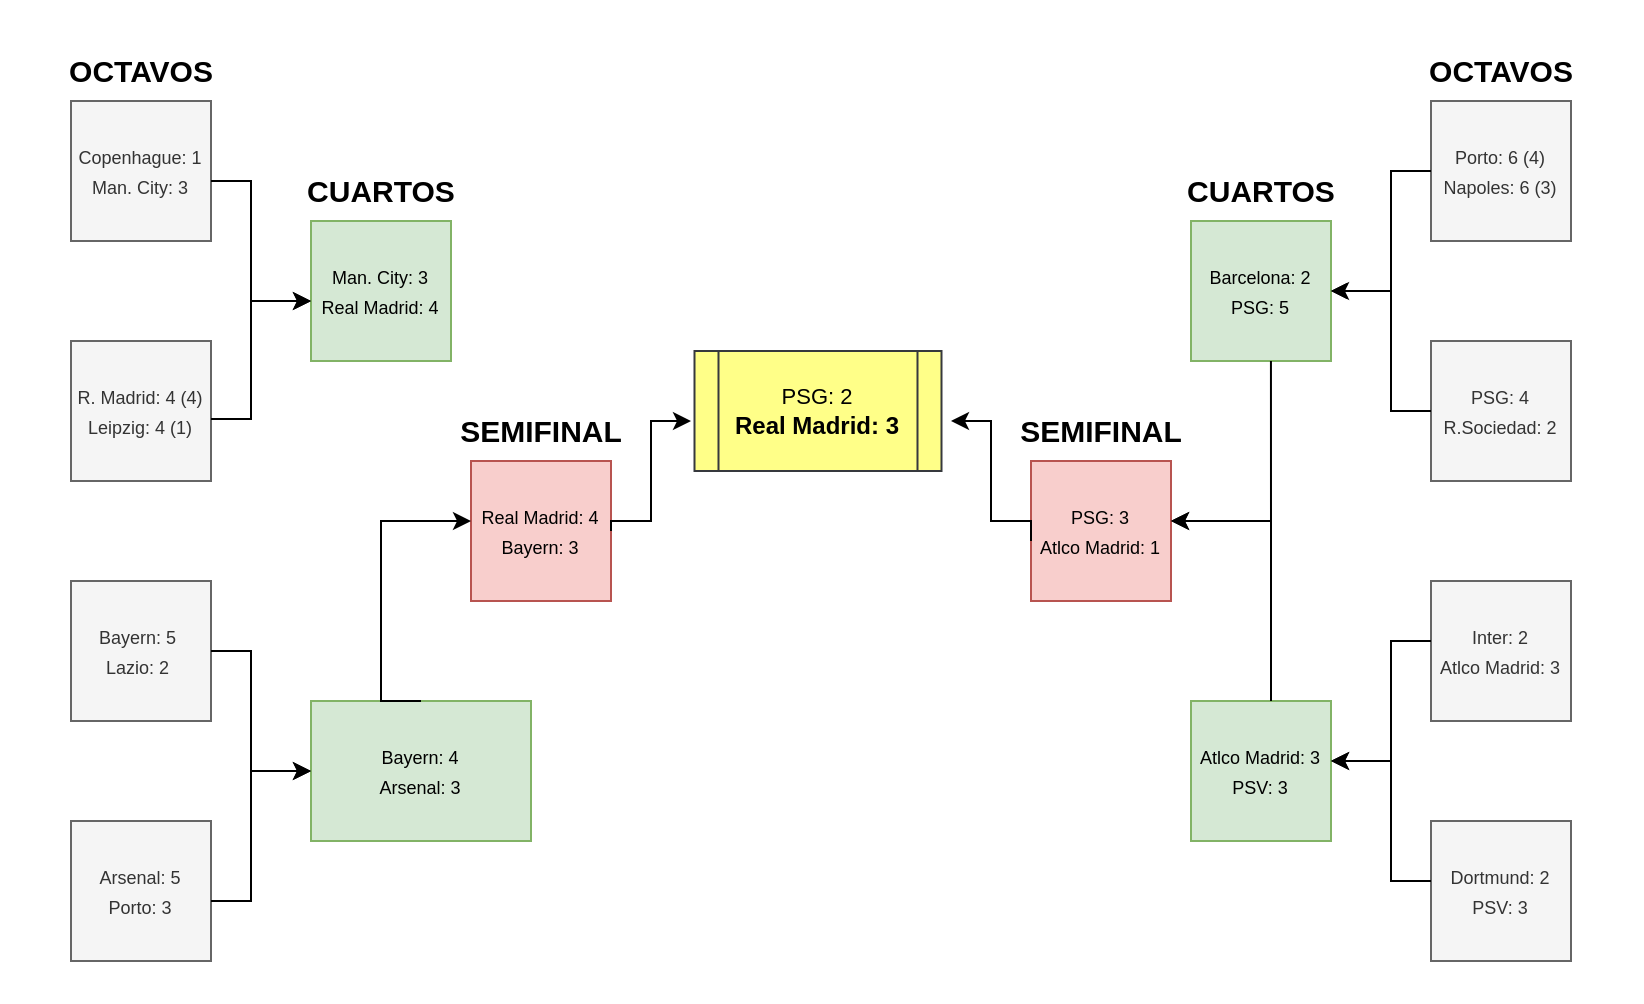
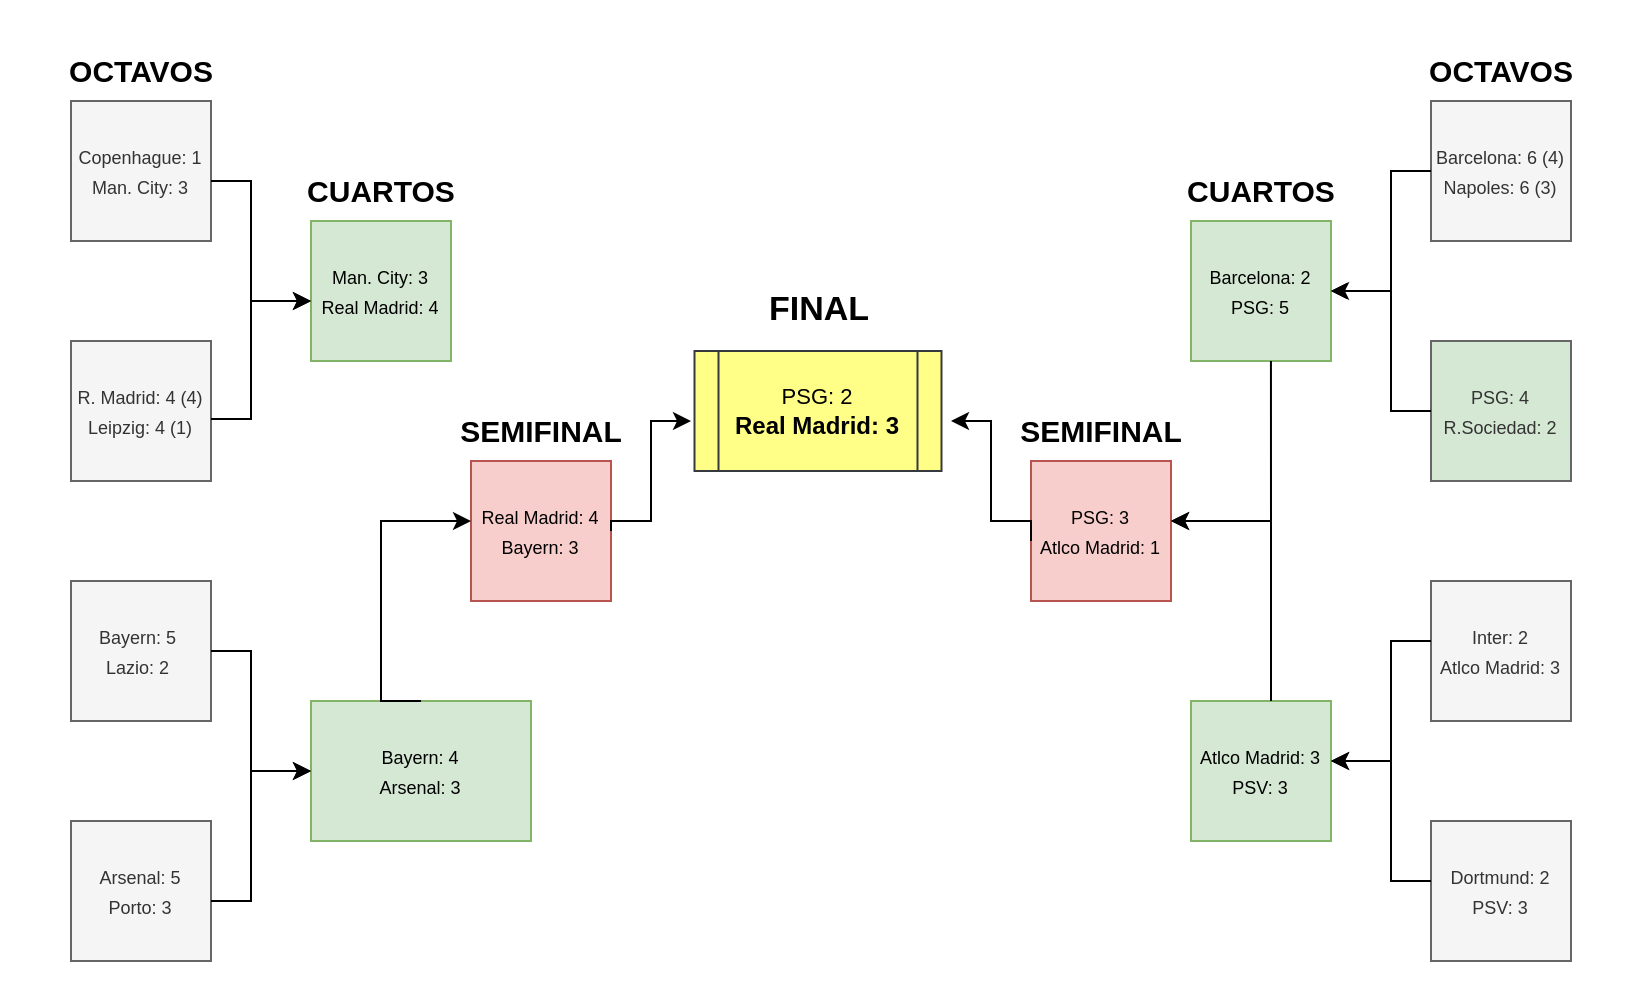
node "Porto: 6 (4) Napoles: 6 (3)": label "Porto: 6 (4) Napoles: 6 (3)" -> "Barcelona: 6 (4) Napoles: 6 (3)"
node "FINAL": added
node "PSG: 4 R.Sociedad: 2": fillcolor #f5f5f5 -> #d5e8d4
